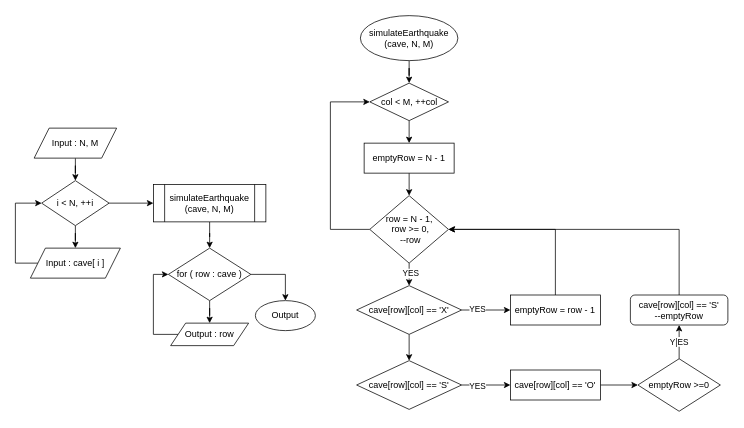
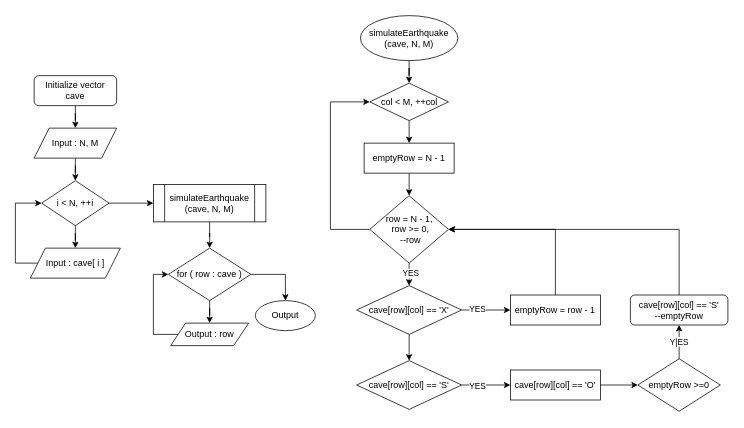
node "Initialize vector cave": added
edge "Initialize vector cave" -> "Input : N, M": added
